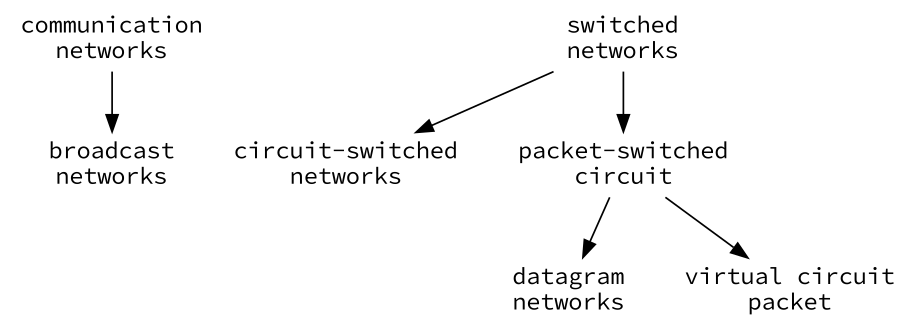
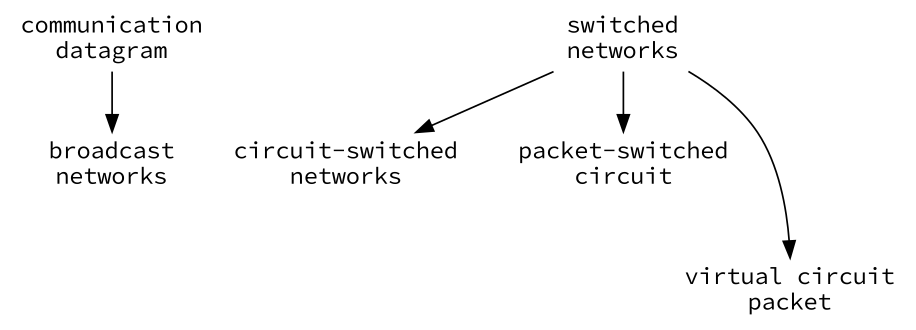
node "communication networks": label "communication networks" -> "communication datagram"
edge "packet-switched circuit" -> "virtual circuit packet": now "switched networks" -> "virtual circuit packet"
node "datagram networks": removed
